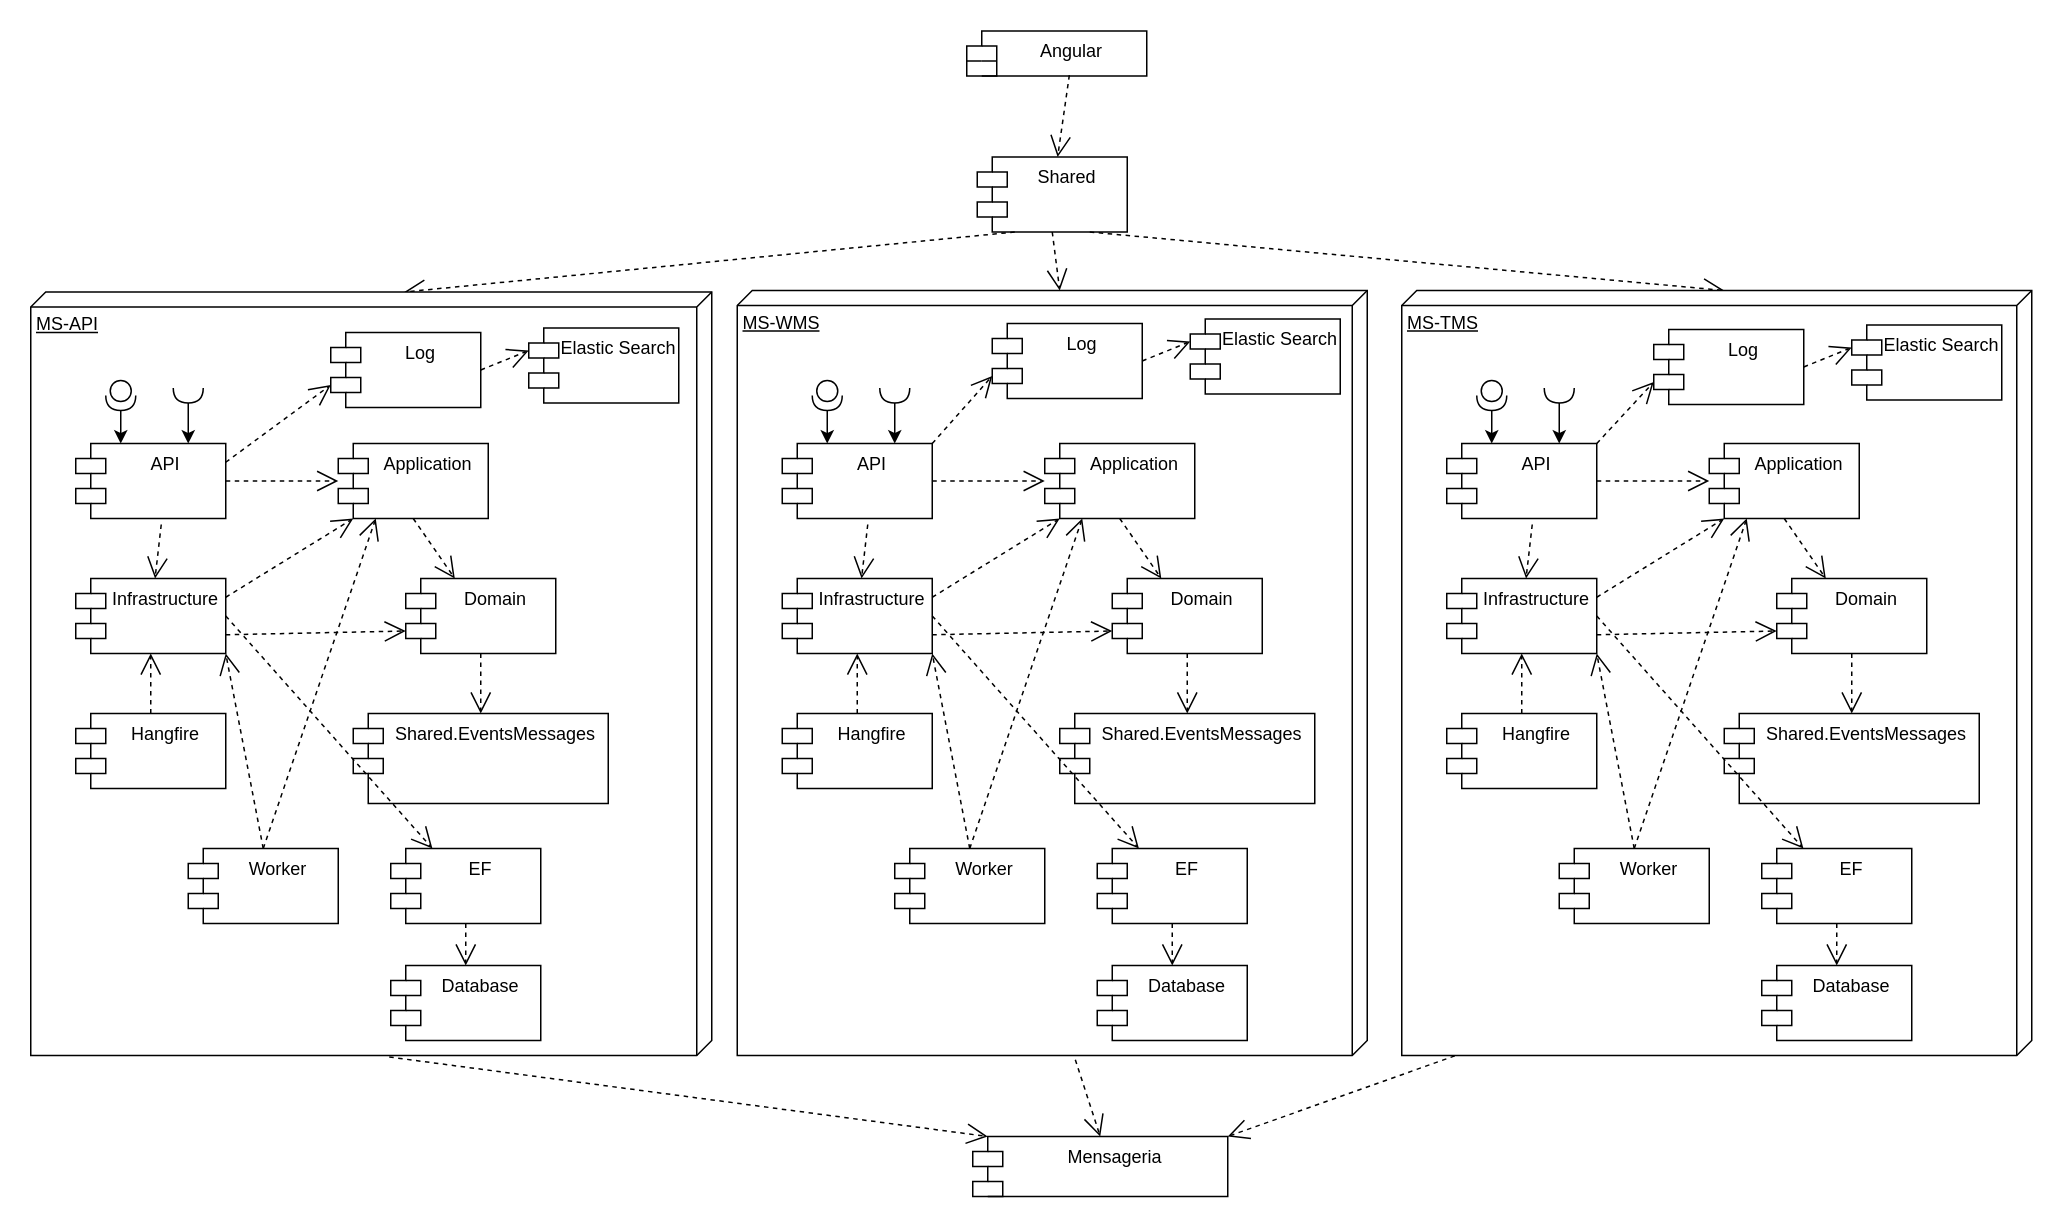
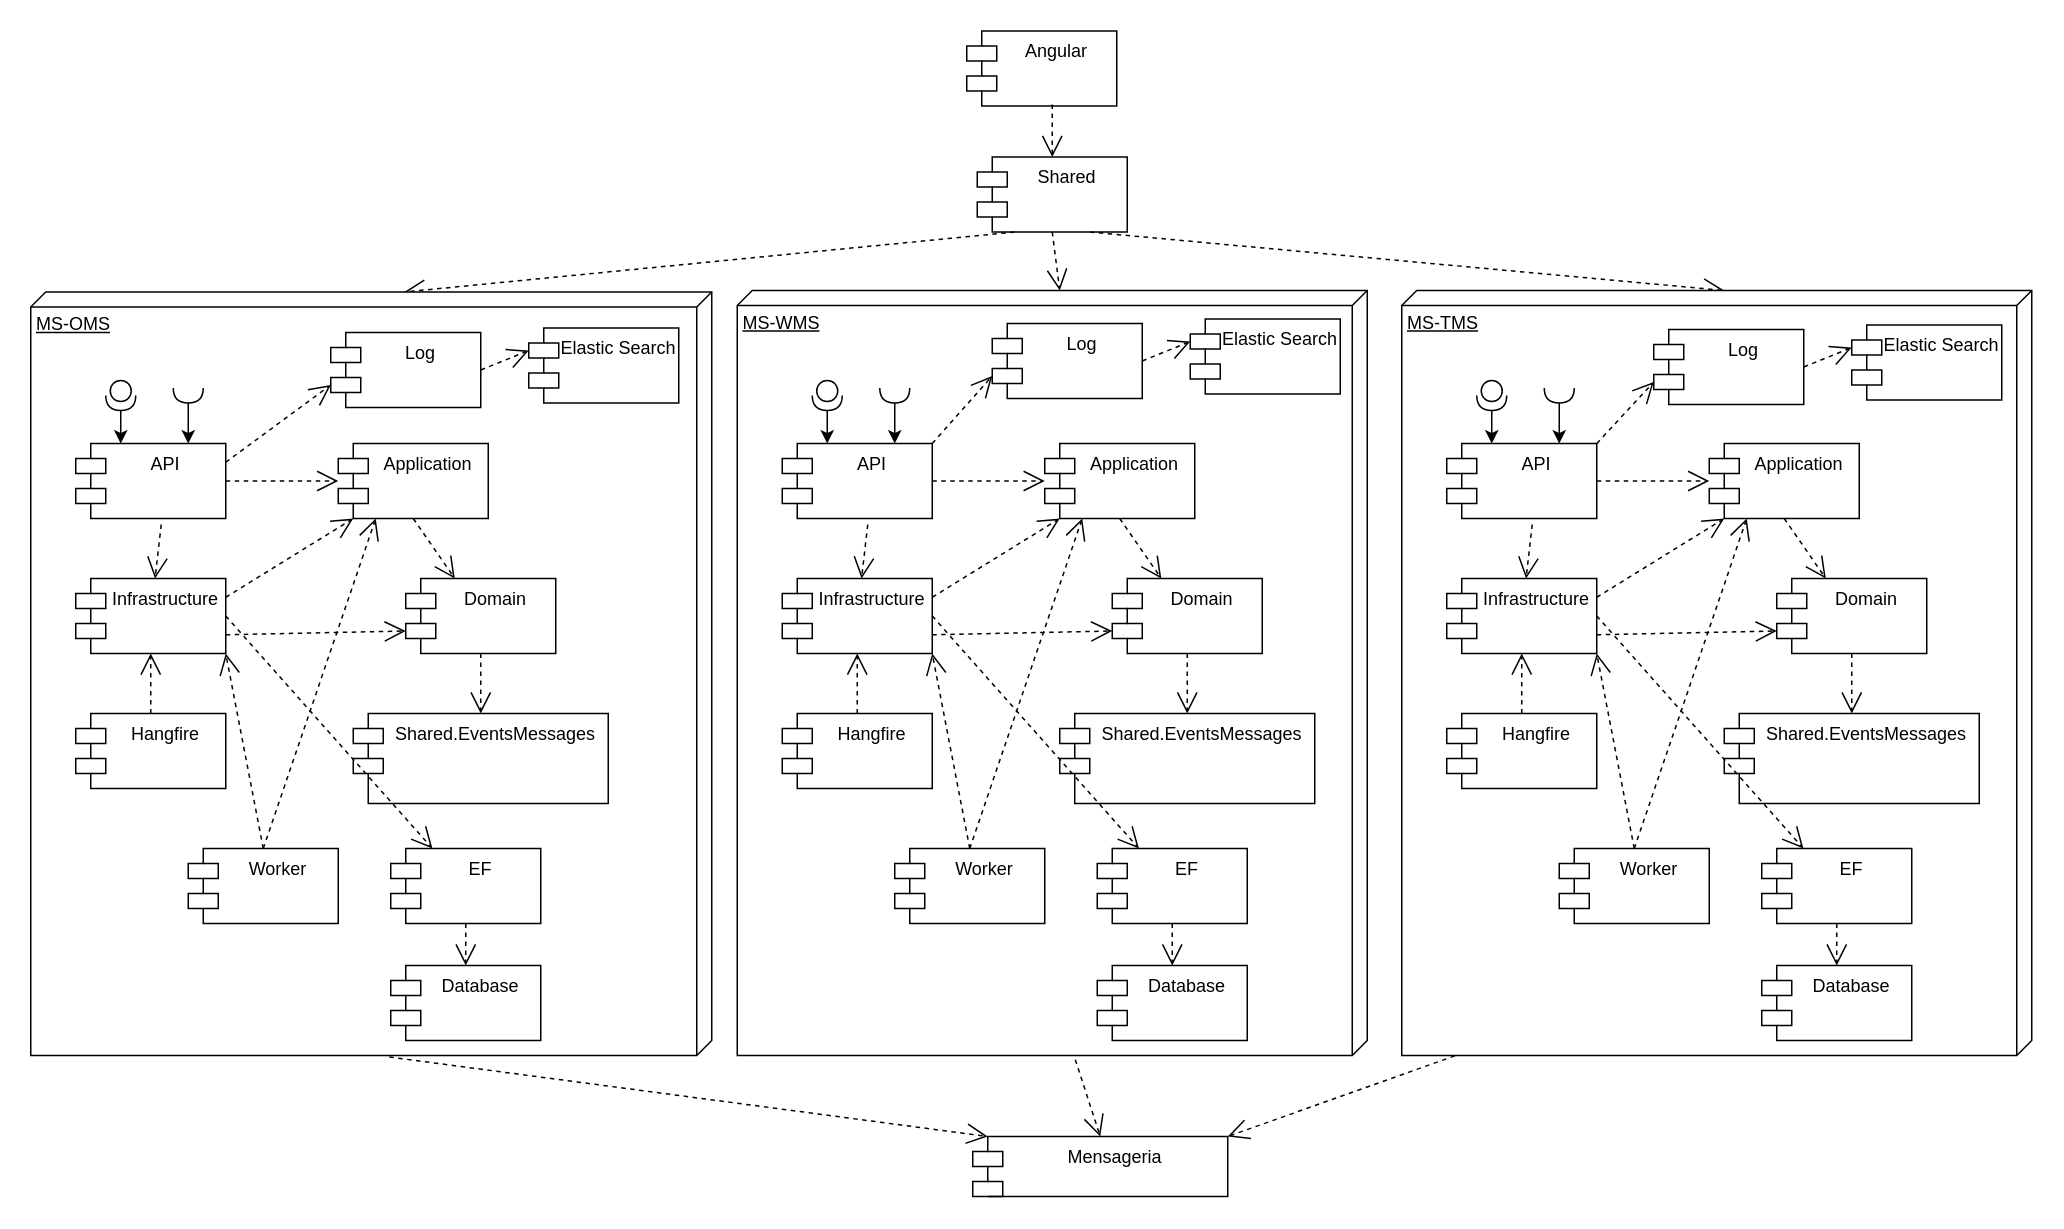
node "Angular": size 180x45 -> 150x75
node "MS-API": label "MS-API" -> "MS-OMS"
